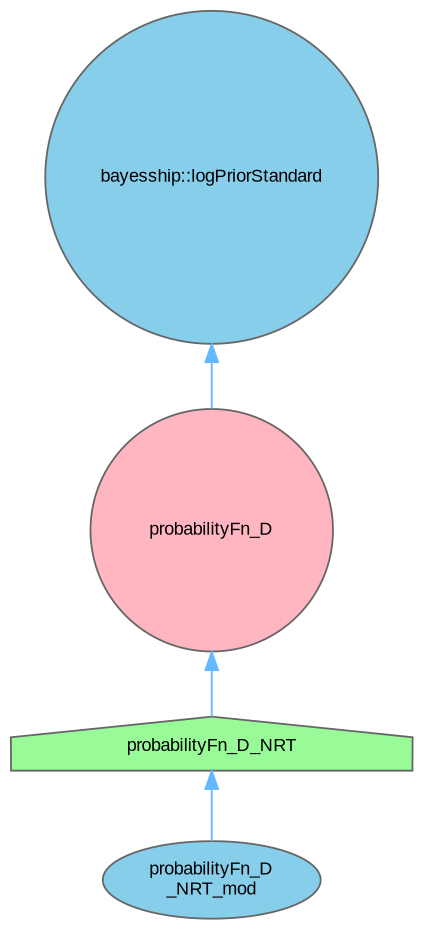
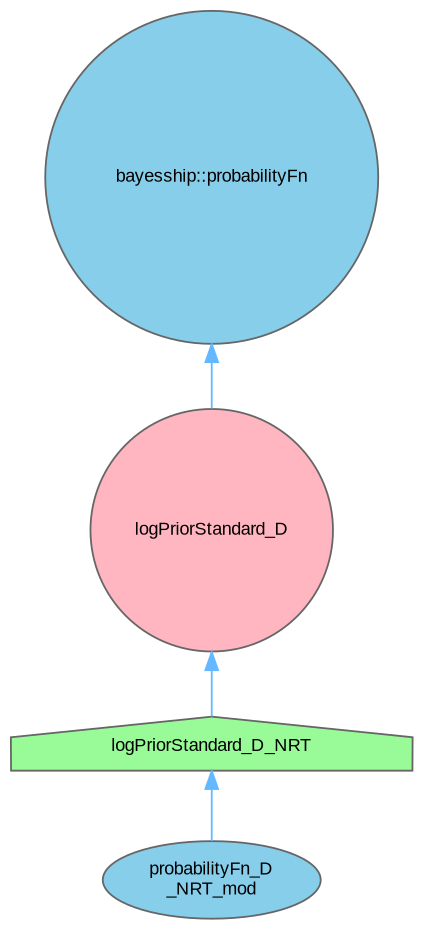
node "bayesship::logPriorStandard": label "bayesship::logPriorStandard" -> "bayesship::probabilityFn"
node "probabilityFn_D": label "probabilityFn_D" -> "logPriorStandard_D"
node "probabilityFn_D_NRT": label "probabilityFn_D_NRT" -> "logPriorStandard_D_NRT"
